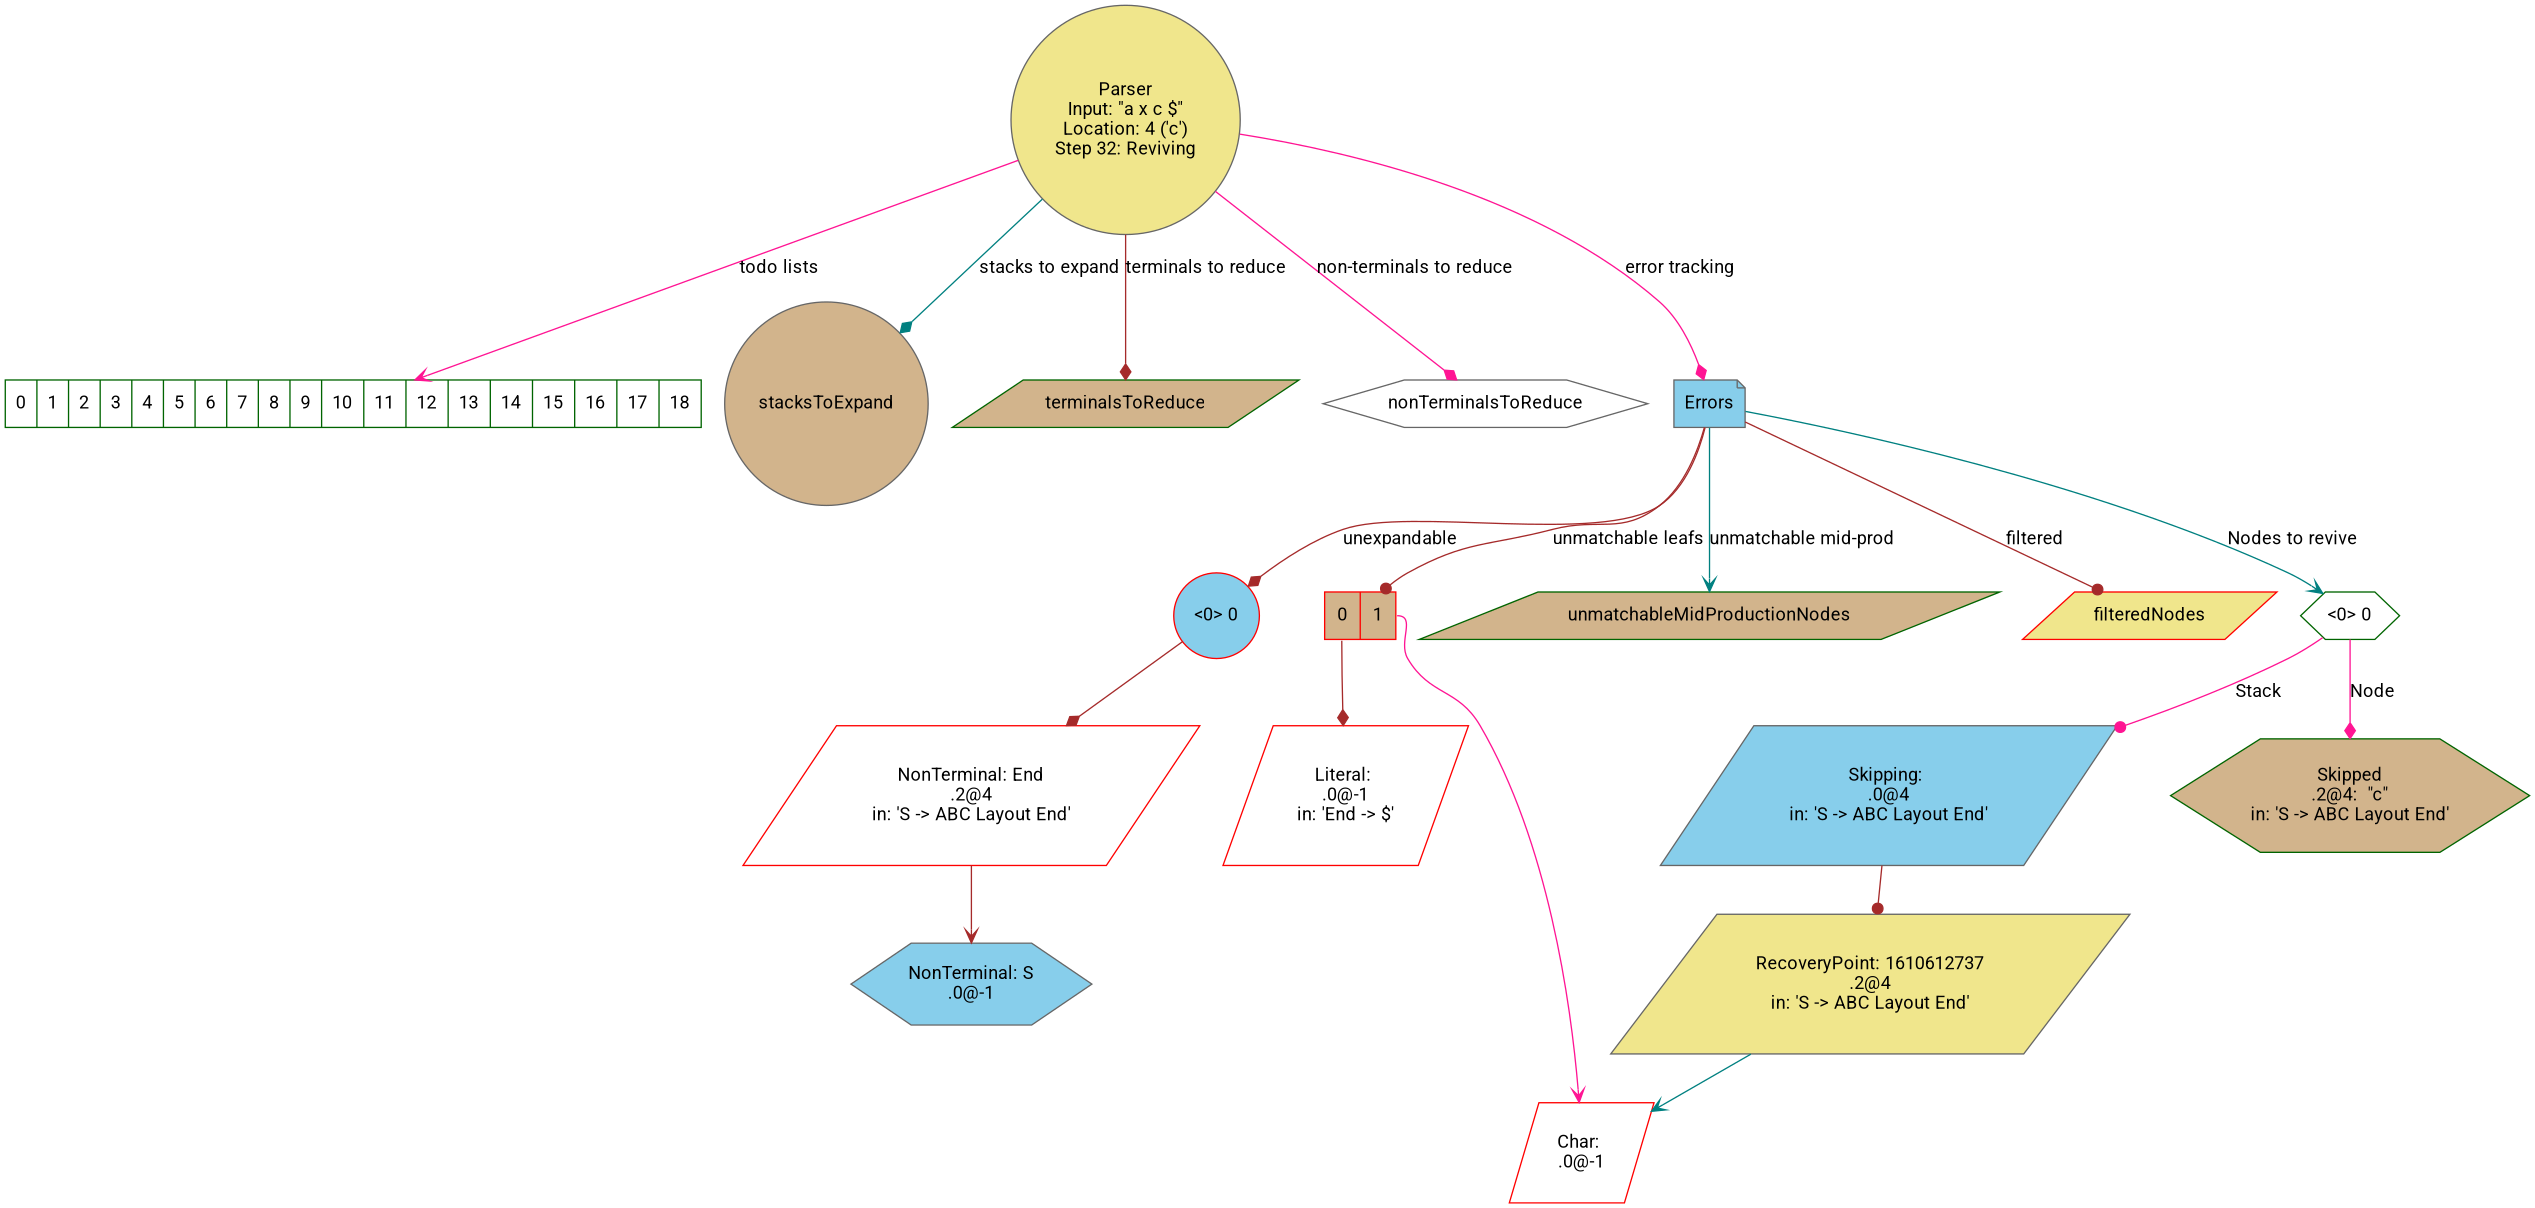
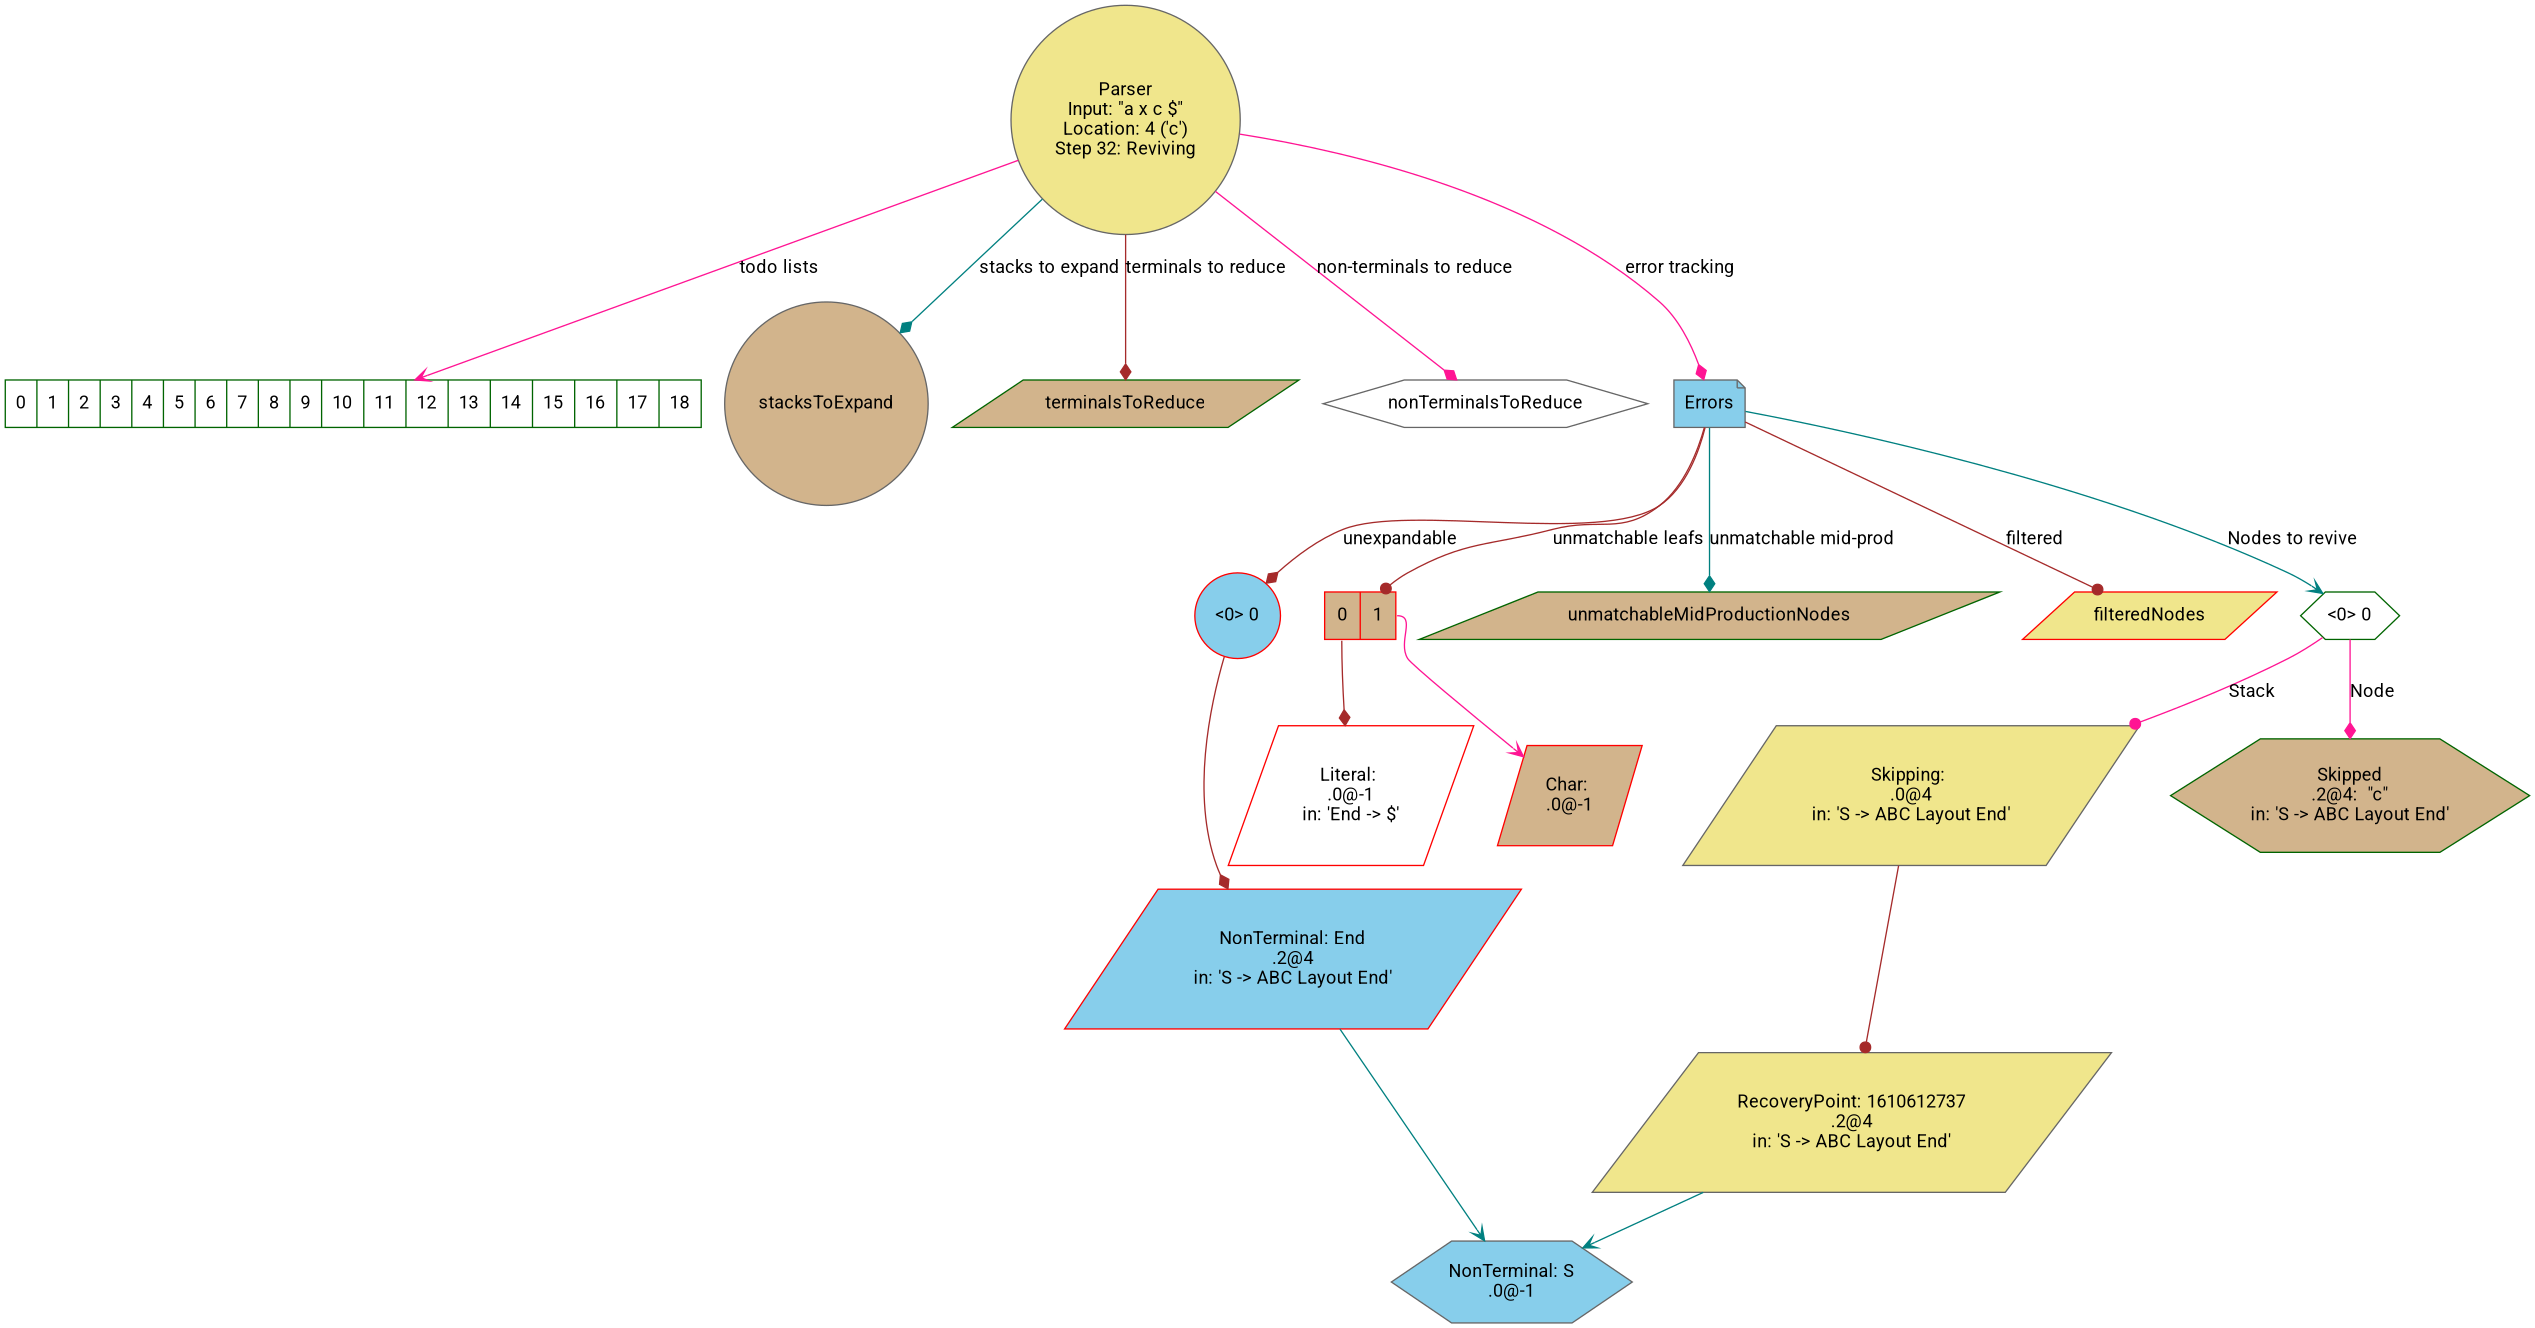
edge "Errors" -> "unmatchableMidProductionNodes": arrowhead vee -> diamond
node "NonTerminal: End .2@4 in: 'S -> ABC Layout End'": fillcolor white -> skyblue
node "Skipping: .0@4 in: 'S -> ABC Layout End'": fillcolor skyblue -> khaki
edge "NonTerminal: End .2@4 in: 'S -> ABC Layout End'" -> "NonTerminal: S .0@-1": color brown -> teal
edge "RecoveryPoint: 1610612737 .2@4 in: 'S -> ABC Layout End'" -> "Char: .0@-1": now "RecoveryPoint: 1610612737 .2@4 in: 'S -> ABC Layout End'" -> "NonTerminal: S .0@-1"
node "Char: .0@-1": fillcolor white -> tan
